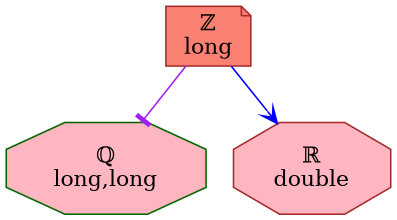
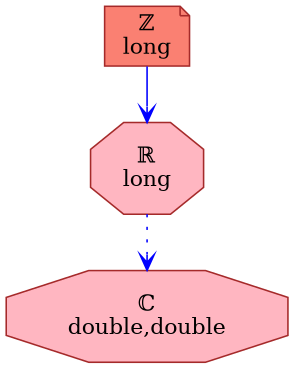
node "ℚ long,long": removed
node "ℝ double": label "ℝ double" -> "ℝ long"
node "ℂ double,double": added
